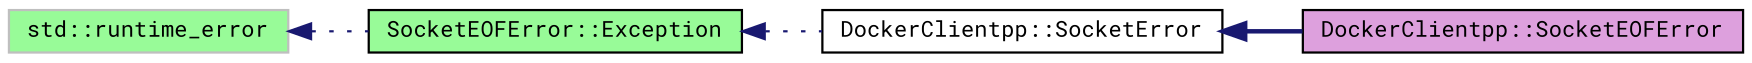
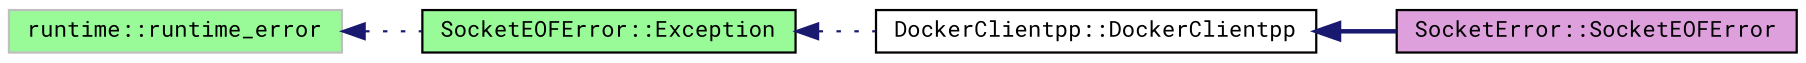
node "std::runtime_error": label "std::runtime_error" -> "runtime::runtime_error"
node "DockerClientpp::SocketError": label "DockerClientpp::SocketError" -> "DockerClientpp::DockerClientpp"
node "DockerClientpp::SocketEOFError": label "DockerClientpp::SocketEOFError" -> "SocketError::SocketEOFError"
